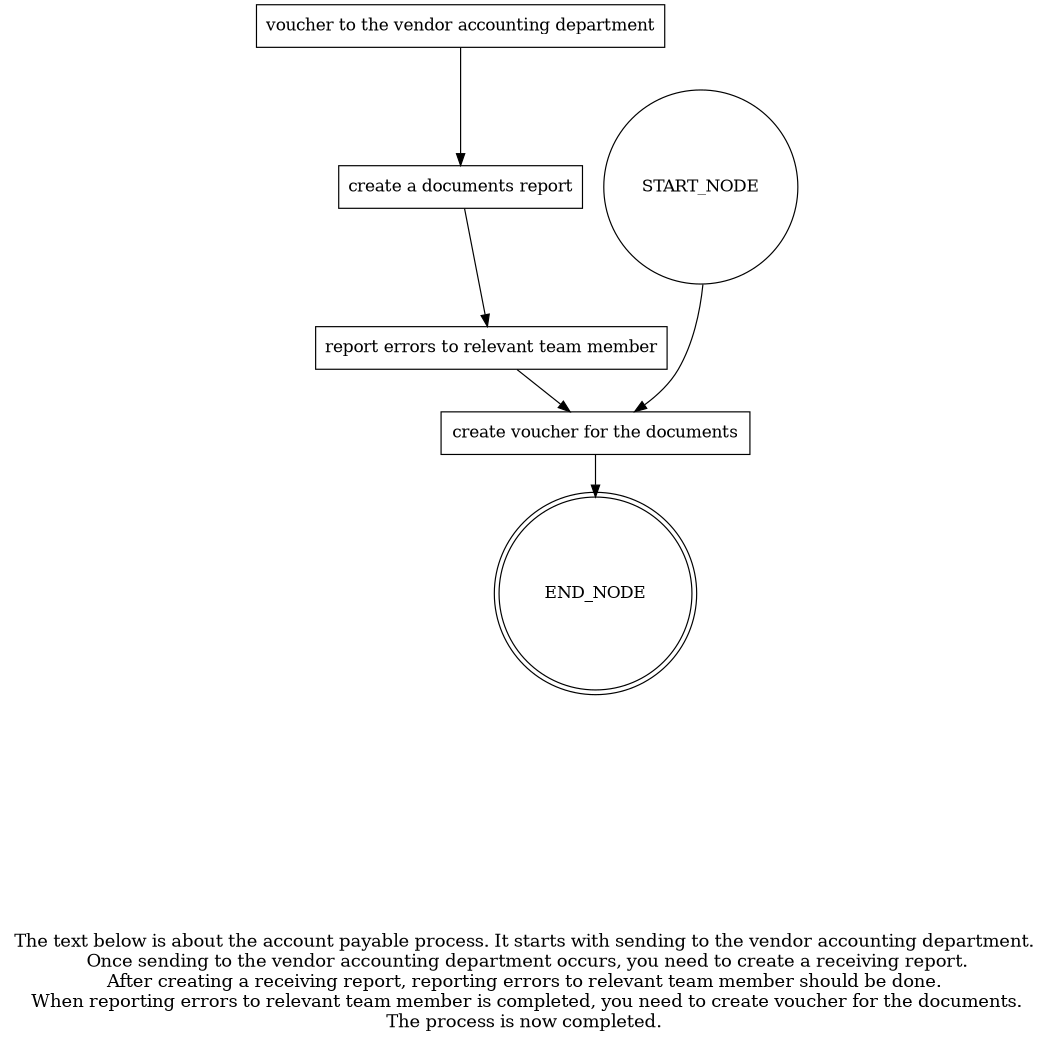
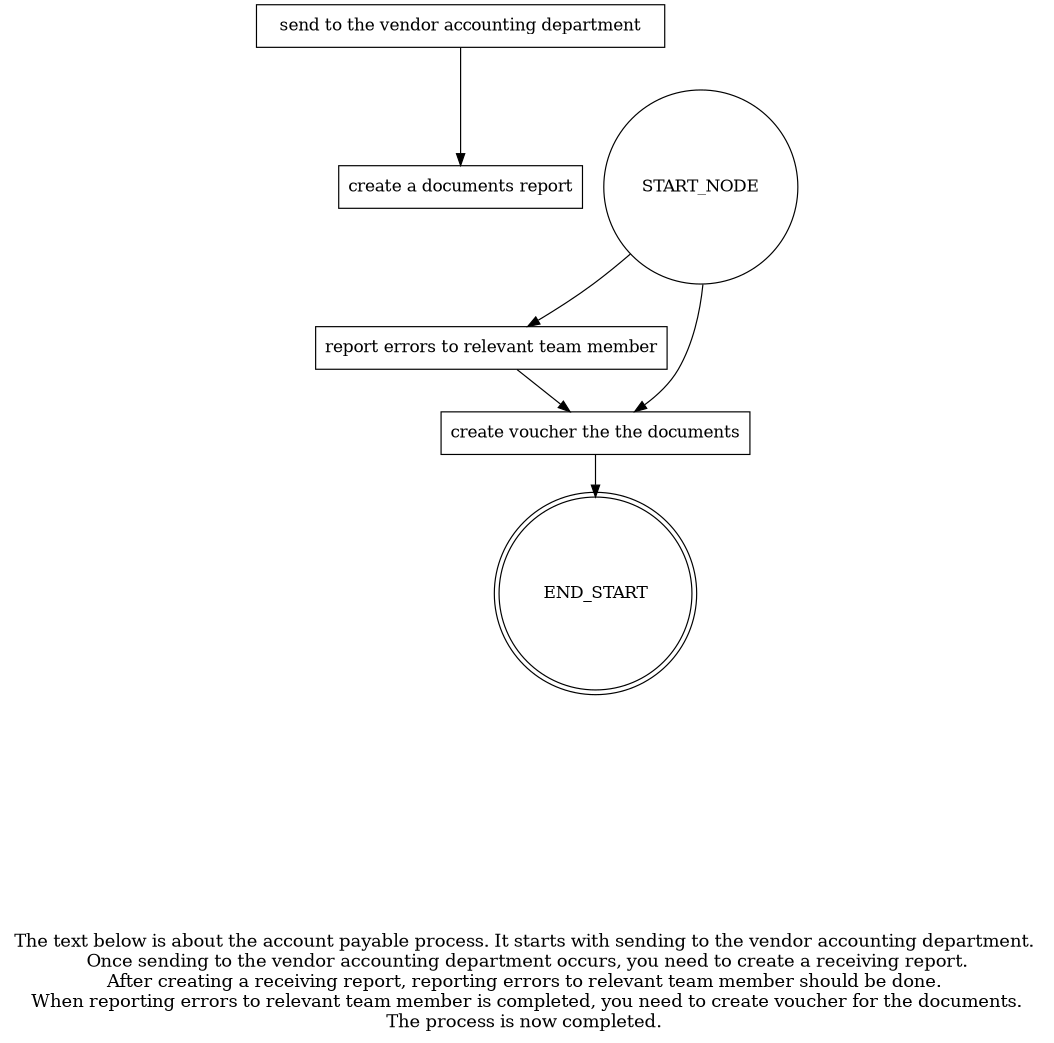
node "voucher to the vendor accounting department": label "voucher to the vendor accounting department" -> "send to the vendor accounting department"
edge "create a documents report" -> "report errors to relevant team member": now "START_NODE" -> "report errors to relevant team member"
node "create voucher for the documents": label "create voucher for the documents" -> "create voucher the the documents"
node "END_NODE": label "END_NODE" -> "END_START"
